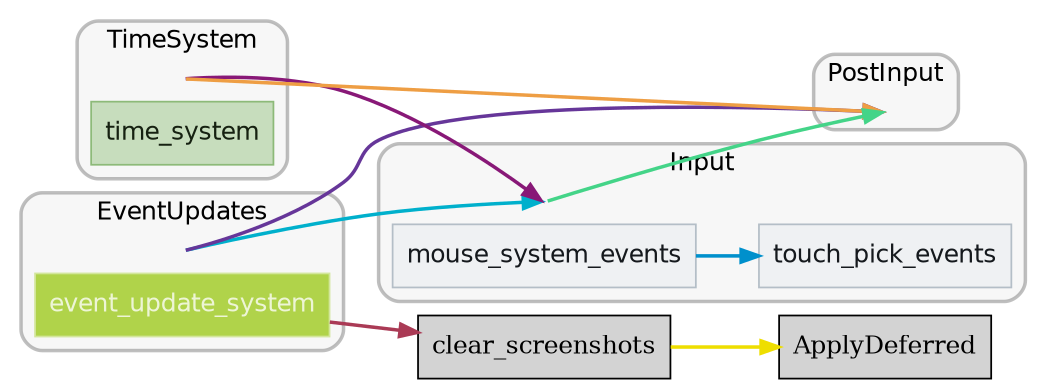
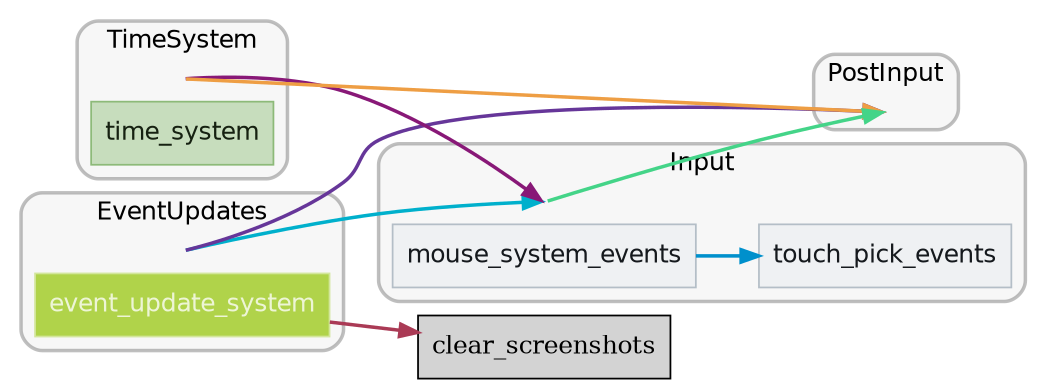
node "ApplyDeferred": removed
